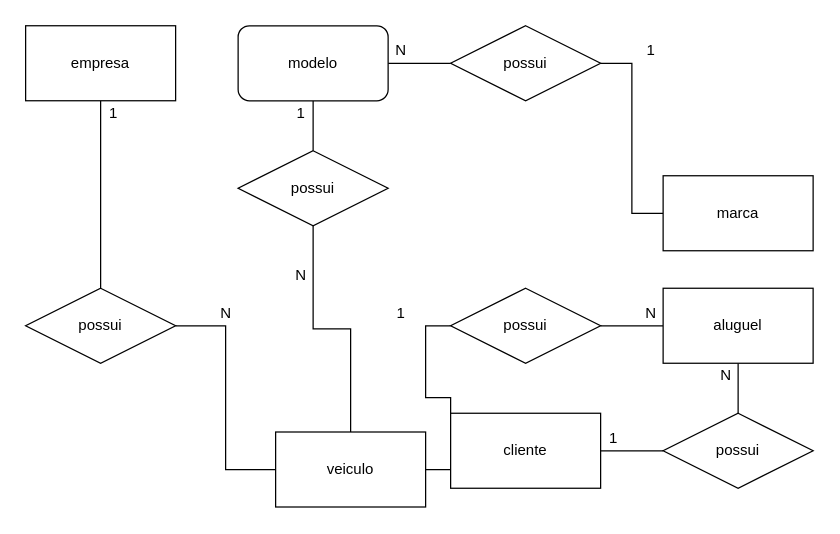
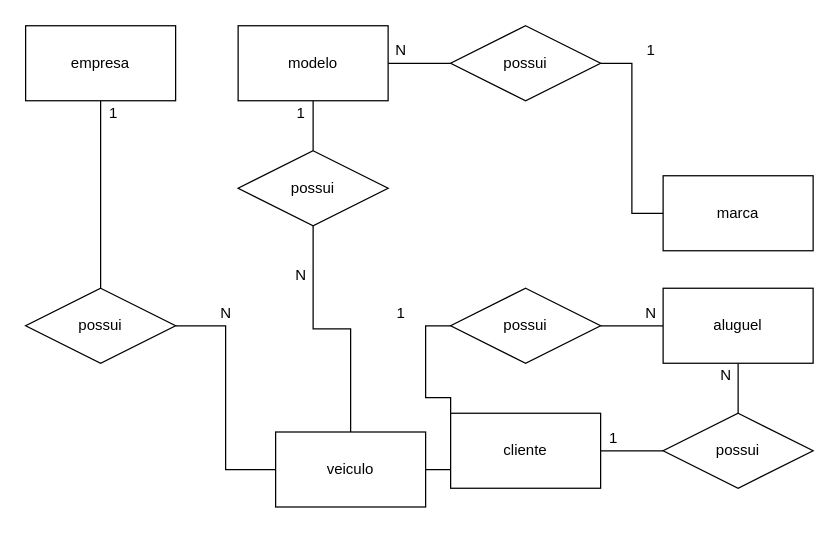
node "modelo": shape rounded rectangle -> rectangle
